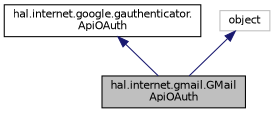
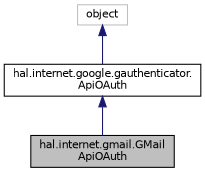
edge "hal.internet.gmail.GMail ApiOAuth" -> "object": now "hal.internet.google.gauthenticator. ApiOAuth" -> "object"
